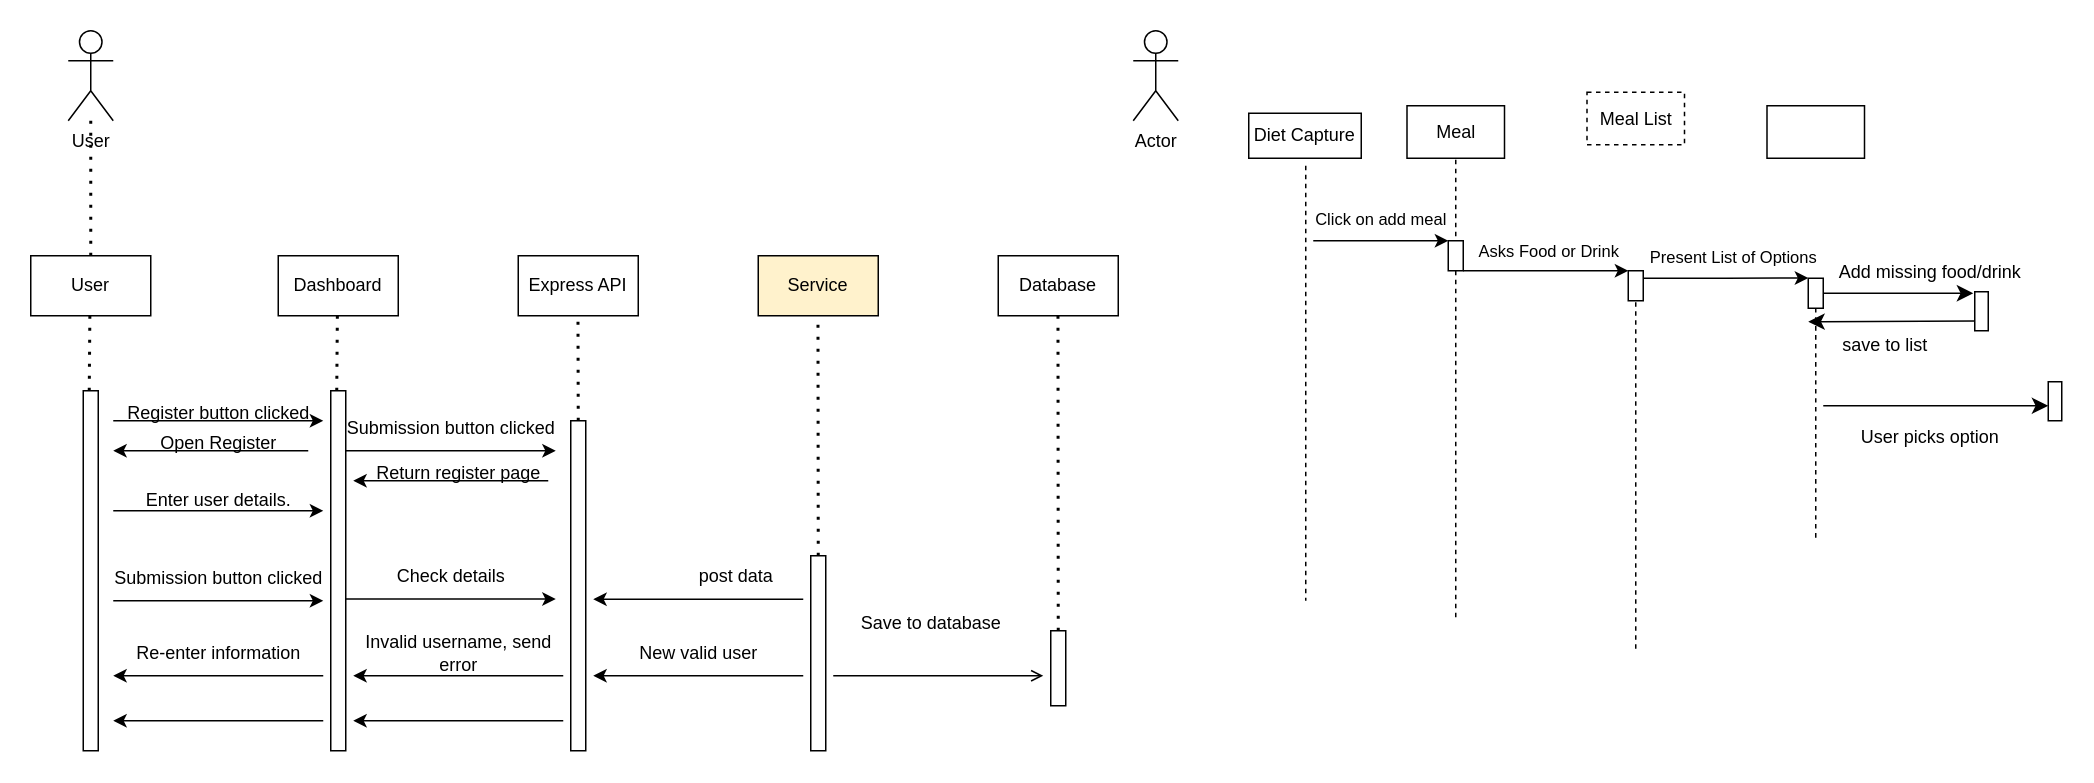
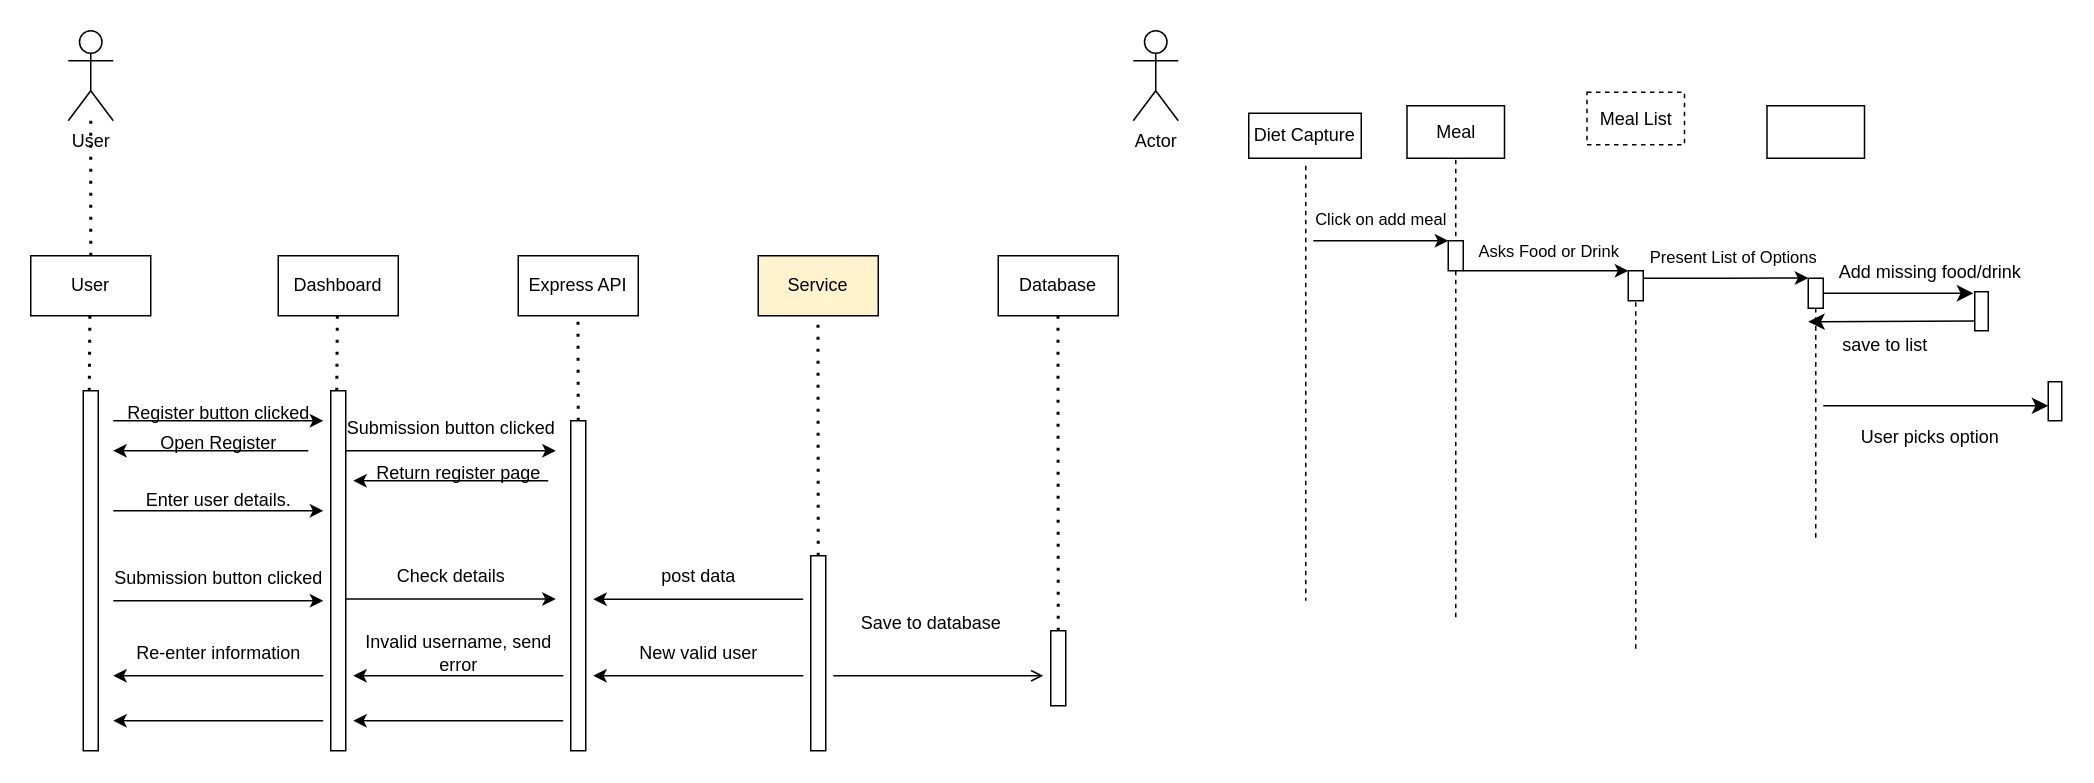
node "post data": moved (736, 577) -> (698, 577)
